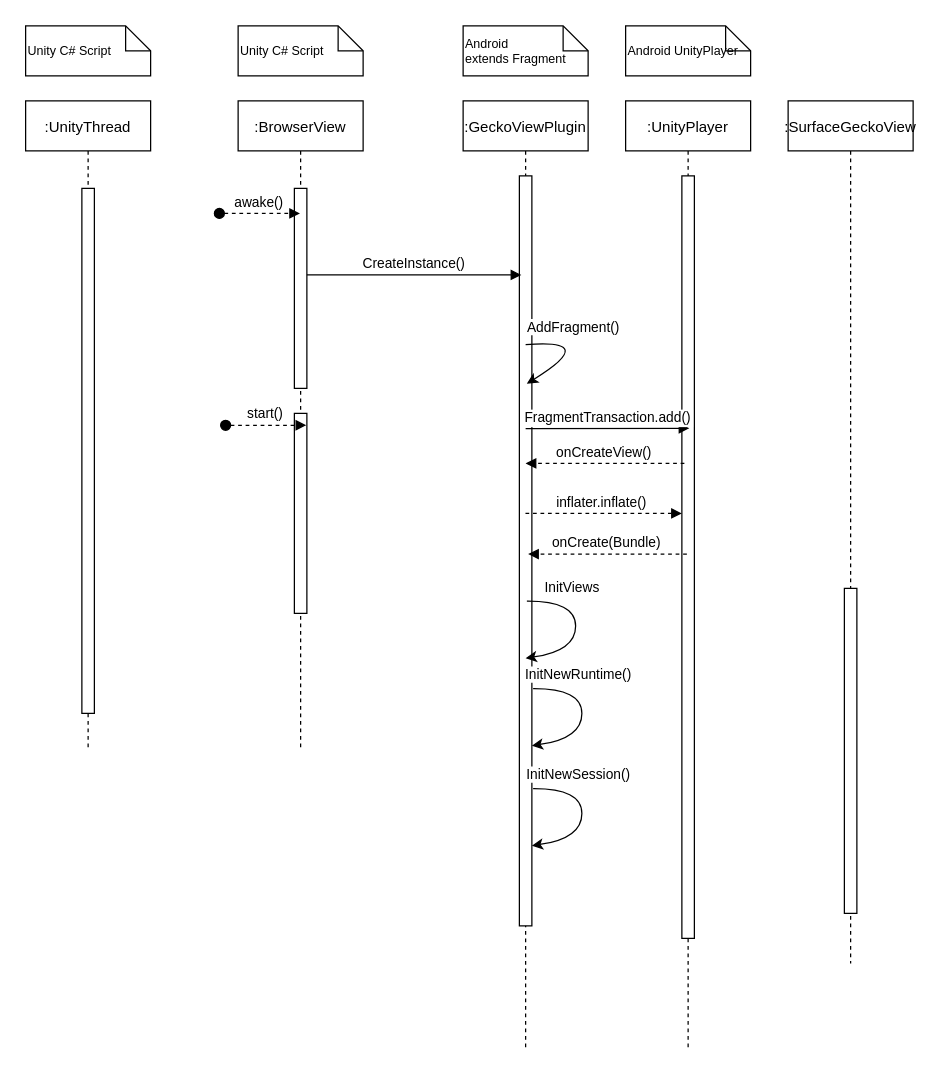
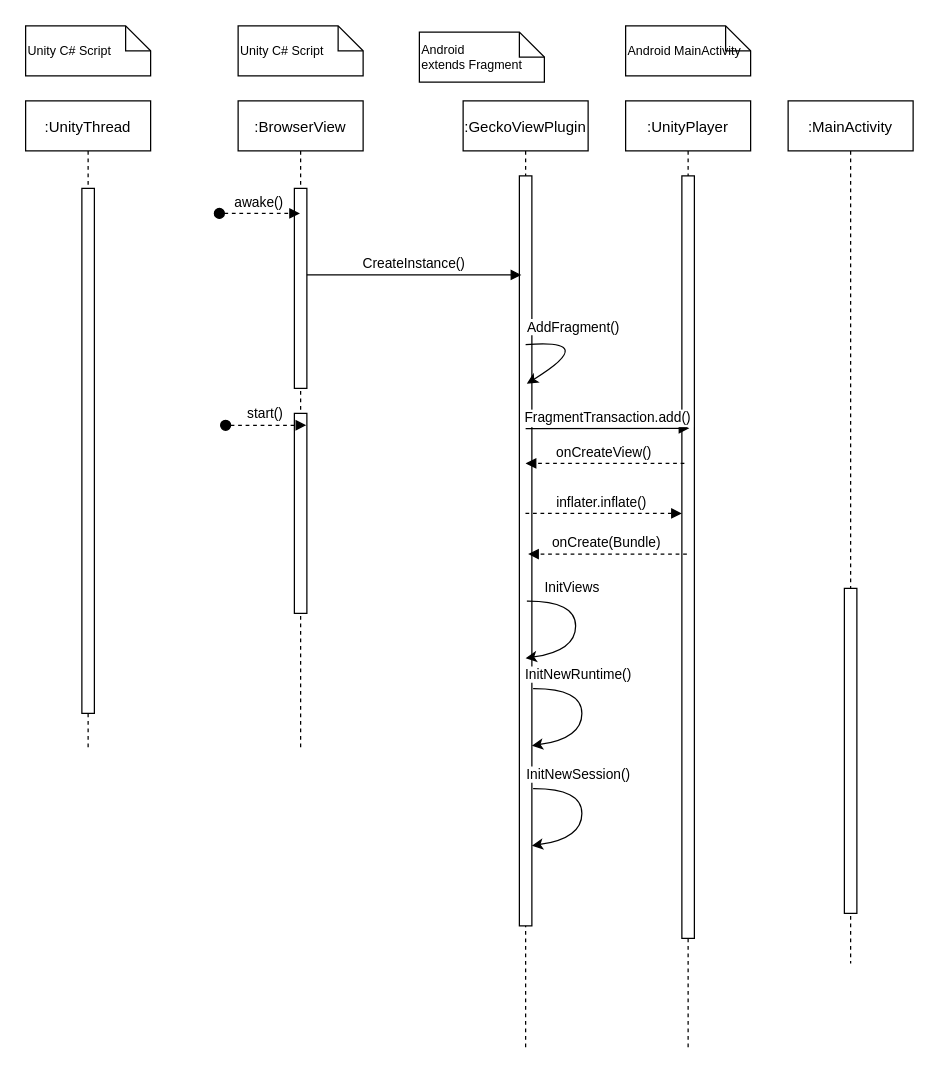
node "Android extends Fragment": moved (526, 51) -> (482, 57)
node "Android UnityPlayer": label "Android UnityPlayer" -> "Android MainActivity"
node ":SurfaceGeckoView": label ":SurfaceGeckoView" -> ":MainActivity"
